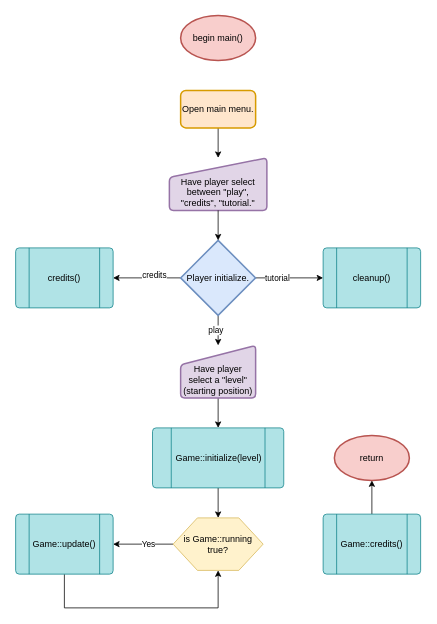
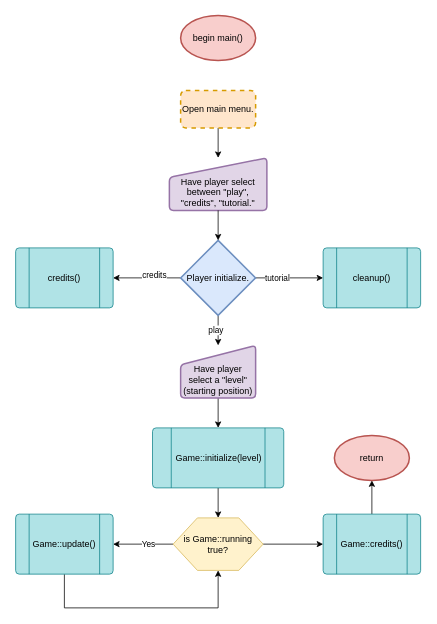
node "Open main menu.": style solid -> dashed
edge "is Game::running true?" -> "Game::credits()": added
